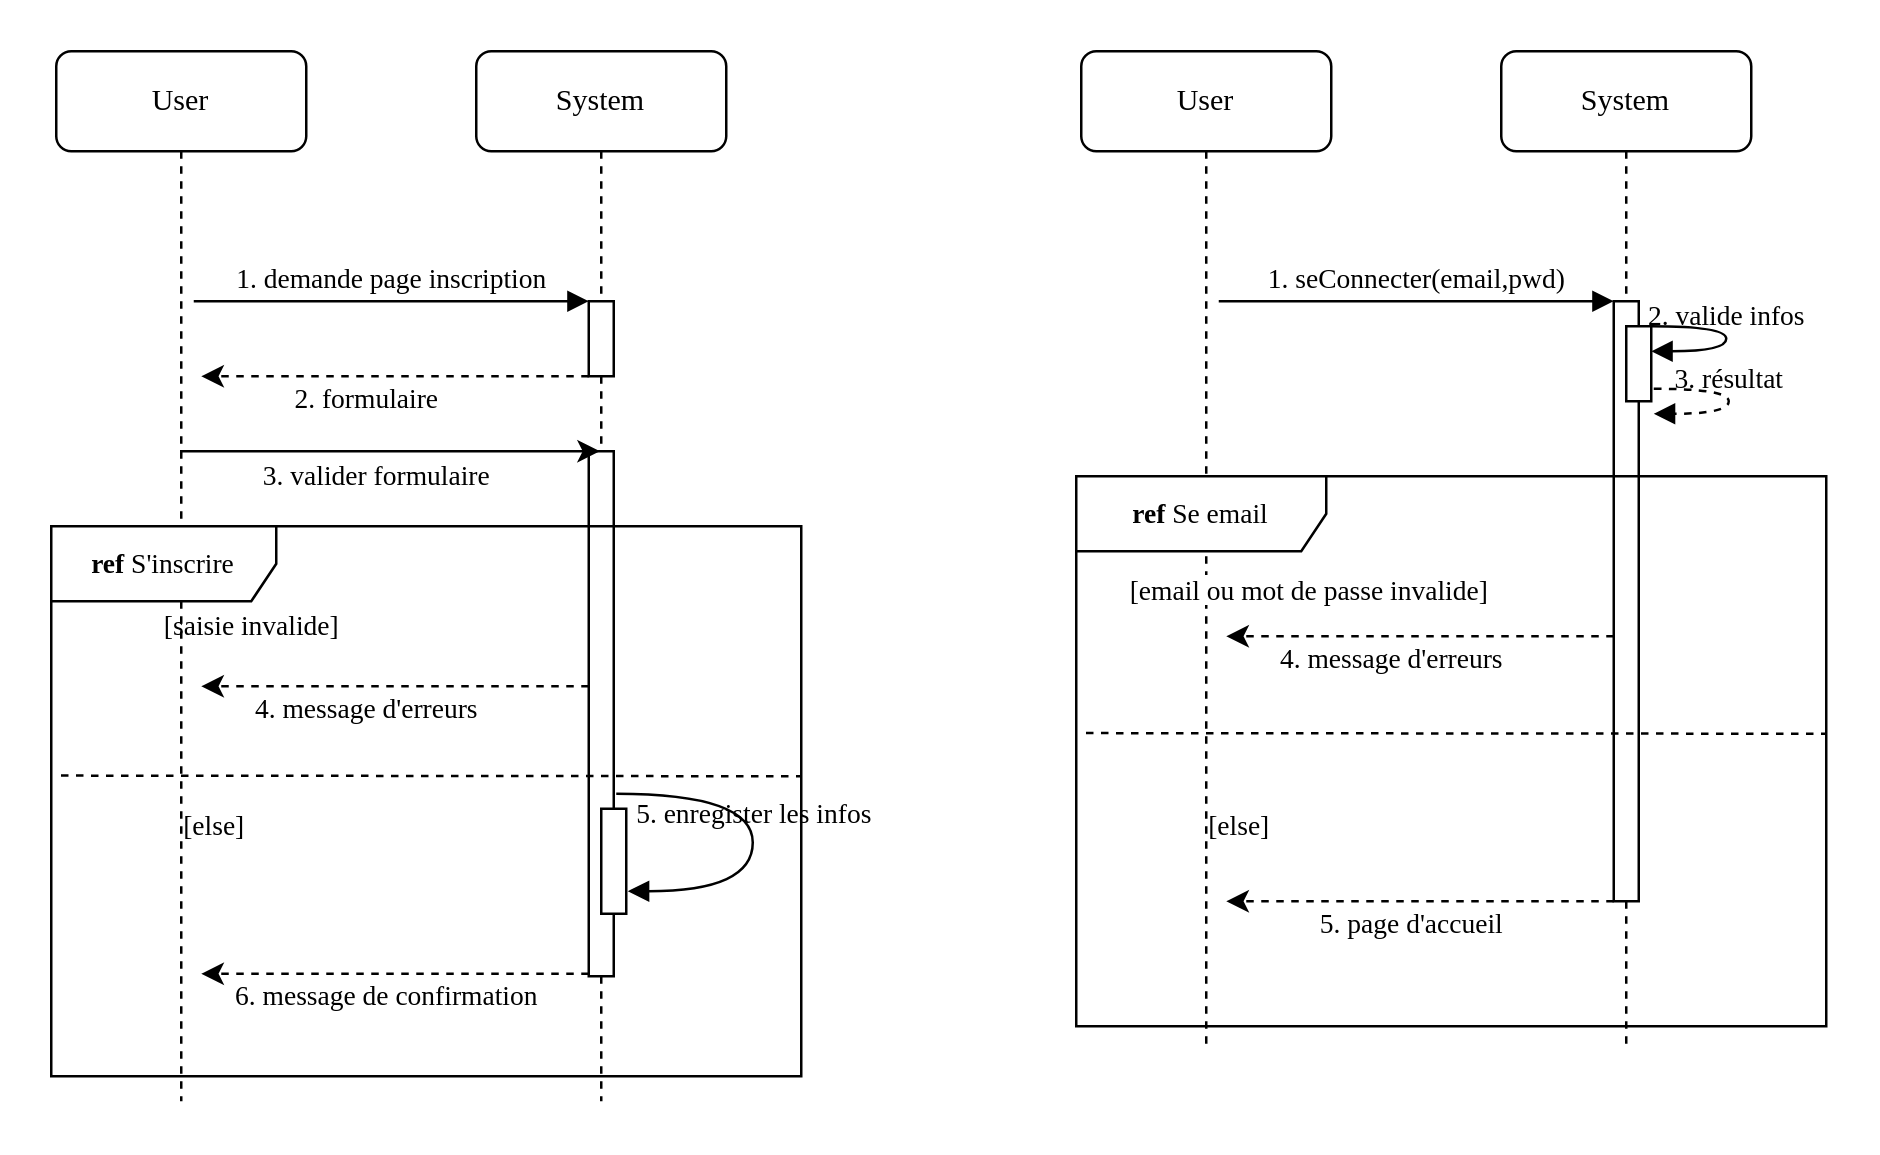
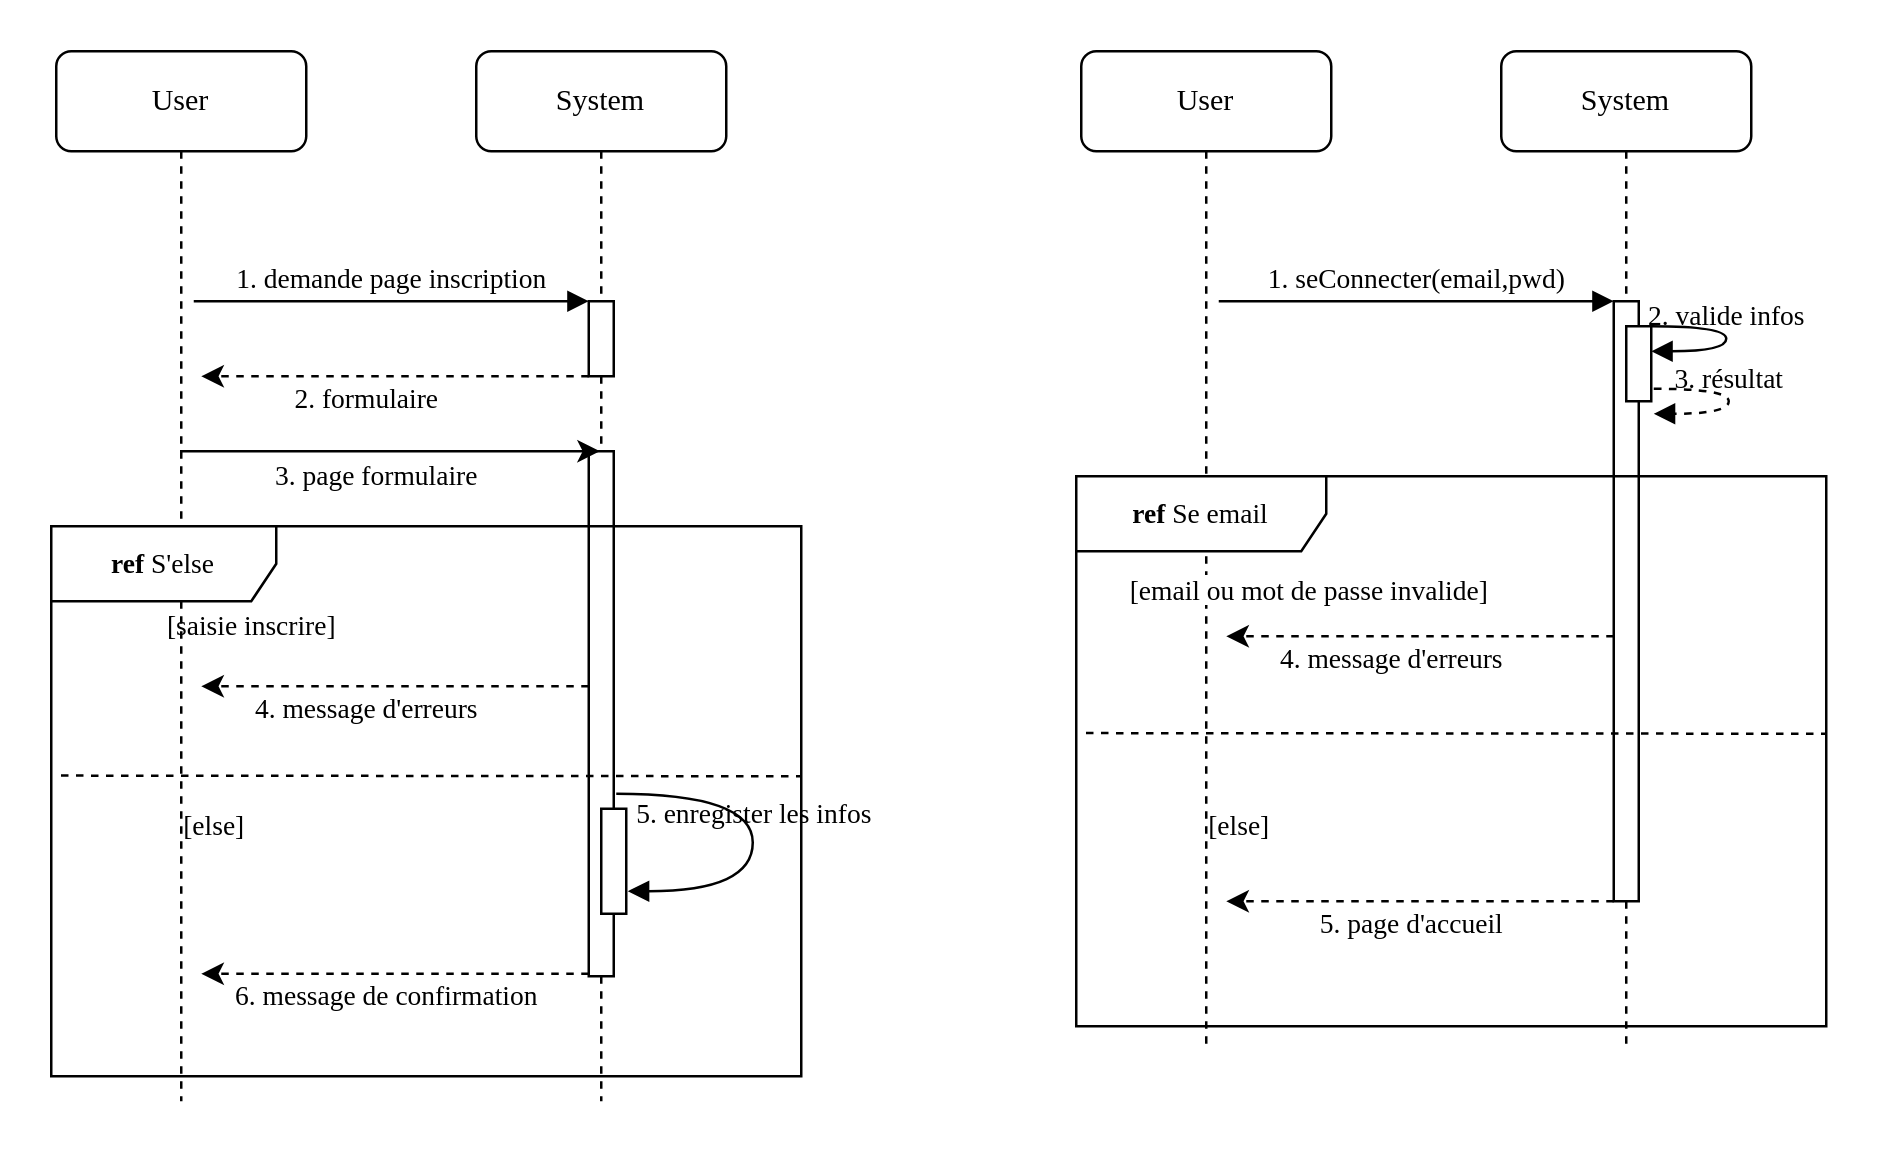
node "3. valider formulaire": label "3. valider formulaire" -> "3. page formulaire"
node "ref S'inscrire": label "ref S'inscrire" -> "ref S'else"
node "[saisie invalide]": label "[saisie invalide]" -> "[saisie inscrire]"
